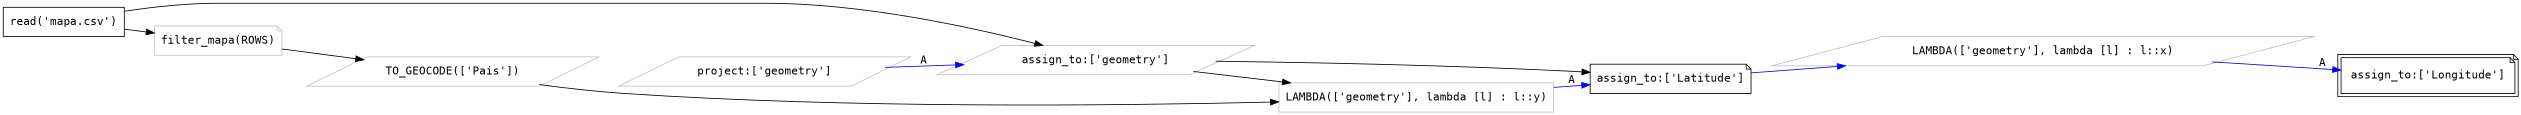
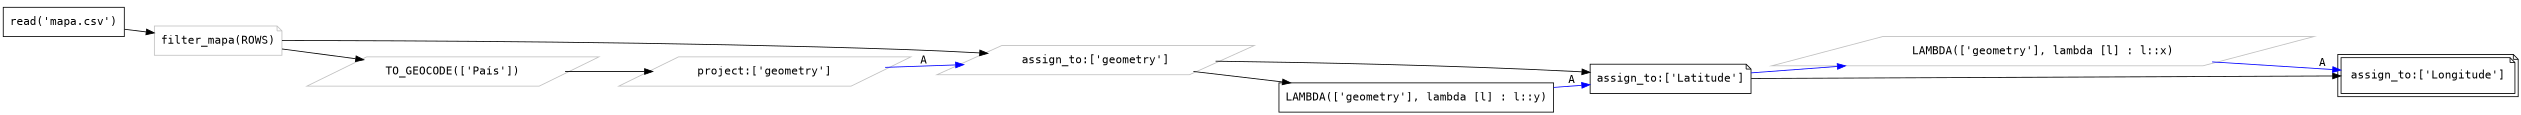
edge "read('mapa.csv')" -> "assign_to:['geometry']": now "filter_mapa(ROWS)" -> "assign_to:['geometry']"
edge "assign_to:['Latitude']" -> "assign_to:['Longitude']": added
node "LAMBDA(['geometry'], lambda [l] : l::y)": color gray -> black
edge "TO_GEOCODE(['País'])" -> "LAMBDA(['geometry'], lambda [l] : l::y)": now "TO_GEOCODE(['País'])" -> "project:['geometry']"
